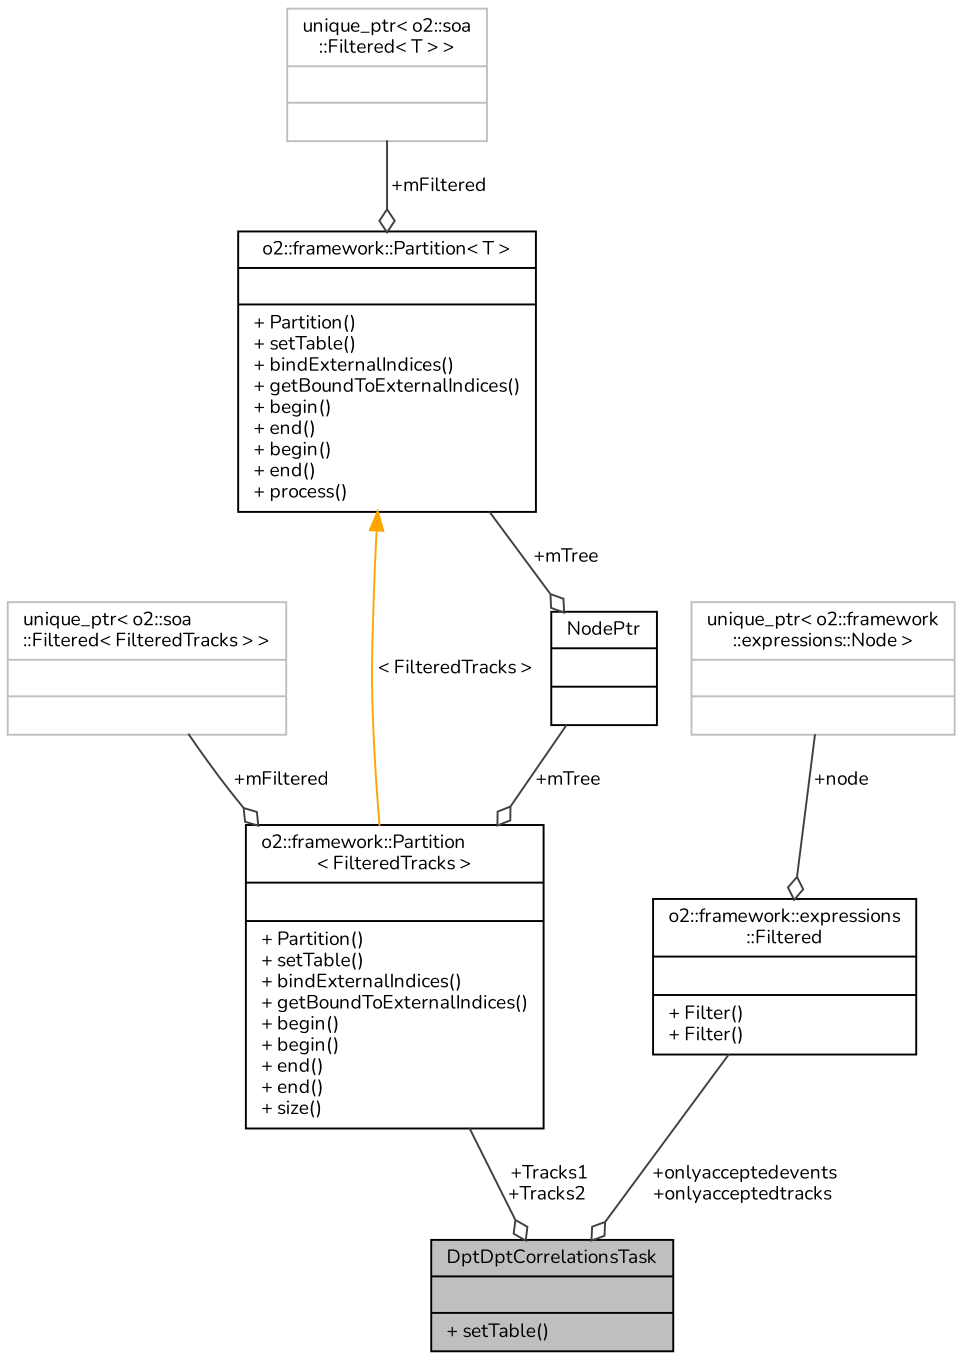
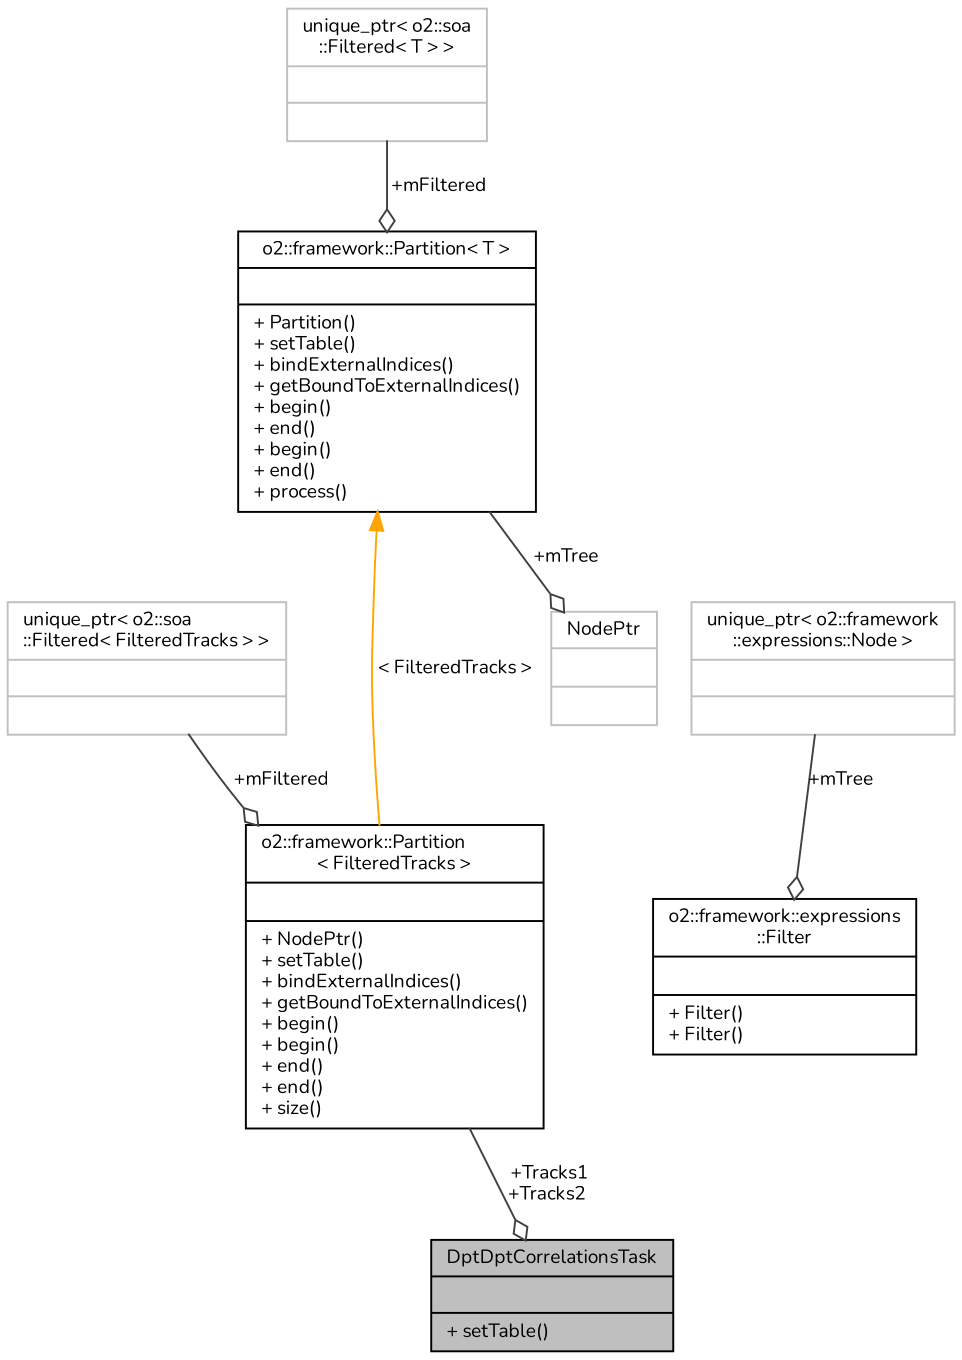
node "NodePtr": color black -> grey75
edge "NodePtr" -> "o2::framework::Partition": removed, label "+mTree"
edge "unique_ptr< o2::framework" -> "o2::framework::expressions": label " +node" -> " +mTree"
node "o2::framework::expressions": text "::Filtered" -> "::Filter"
node "o2::framework::Partition": text "+ Partition()" -> "+ NodePtr()"
edge "o2::framework::expressions" -> "DptDptCorrelationsTask": removed, label "+onlyacceptedevents +onlyacceptedtracks"
